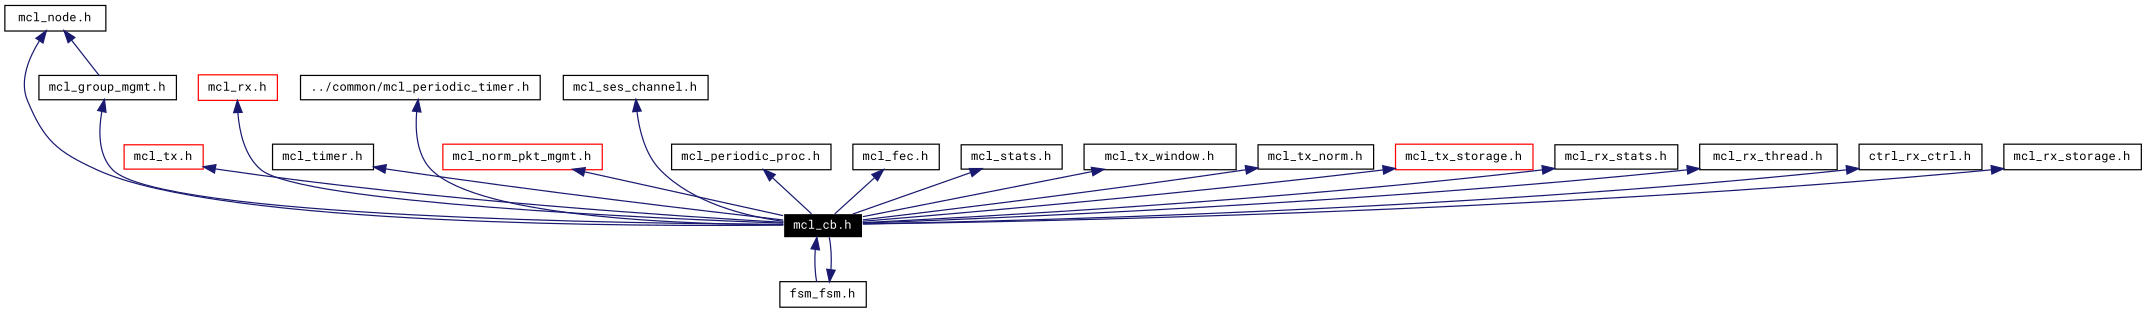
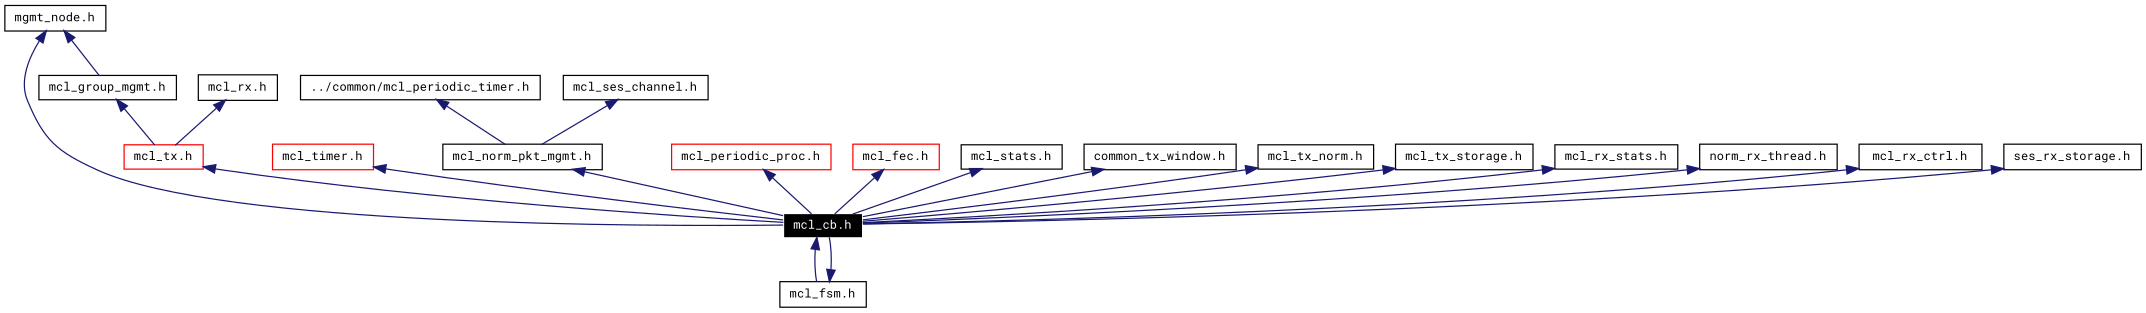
node "mcl_node.h": label "mcl_node.h" -> "mgmt_node.h"
node "mcl_rx.h": color red -> black
node "mcl_timer.h": color black -> red
node "mcl_norm_pkt_mgmt.h": color red -> black
node "mcl_periodic_proc.h": color black -> red
node "mcl_fec.h": color black -> red
node "mcl_tx_window.h": label "mcl_tx_window.h" -> "common_tx_window.h"
node "mcl_tx_storage.h": color red -> black
node "mcl_rx_thread.h": label "mcl_rx_thread.h" -> "norm_rx_thread.h"
node "ctrl_rx_ctrl.h": label "ctrl_rx_ctrl.h" -> "mcl_rx_ctrl.h"
node "mcl_rx_storage.h": label "mcl_rx_storage.h" -> "ses_rx_storage.h"
edge "mcl_cb.h" -> "mcl_ses_channel.h": now "mcl_norm_pkt_mgmt.h" -> "mcl_ses_channel.h"
edge "mcl_cb.h" -> "../common/mcl_periodic_timer.h": now "mcl_norm_pkt_mgmt.h" -> "../common/mcl_periodic_timer.h"
edge "mcl_cb.h" -> "mcl_rx.h": now "mcl_tx.h" -> "mcl_rx.h"
edge "mcl_cb.h" -> "mcl_group_mgmt.h": now "mcl_tx.h" -> "mcl_group_mgmt.h"
node "fsm_fsm.h": label "fsm_fsm.h" -> "mcl_fsm.h"
